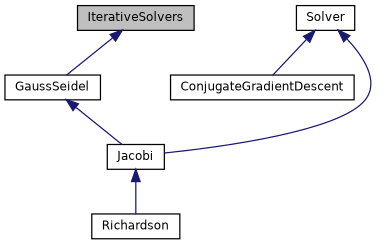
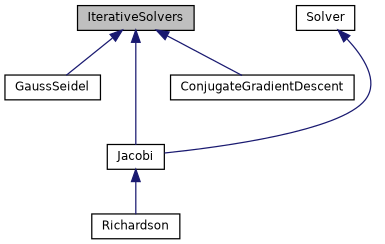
edge "ConjugateGradientDescent" -> "Solver": now "ConjugateGradientDescent" -> "IterativeSolvers"
edge "Jacobi" -> "GaussSeidel": now "Jacobi" -> "IterativeSolvers"
